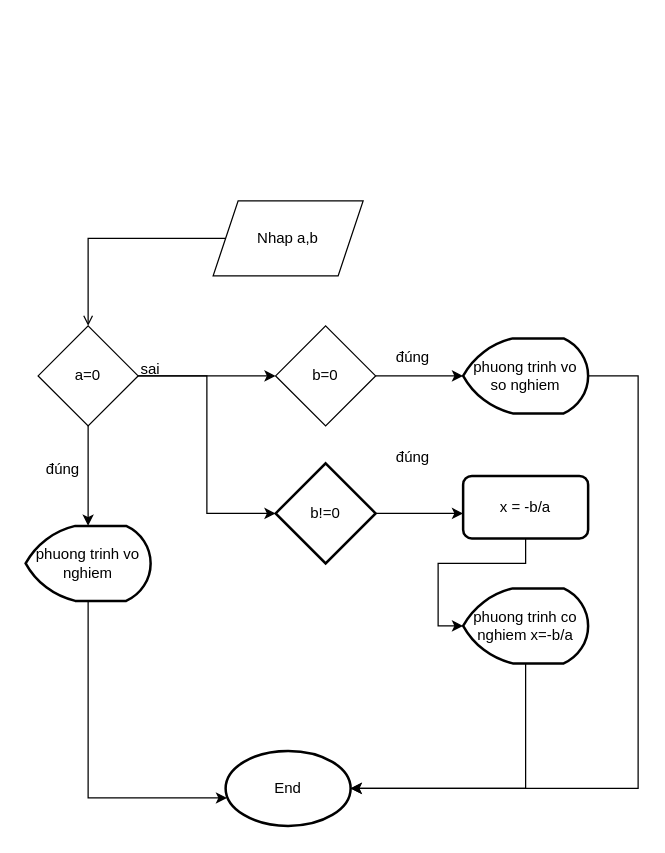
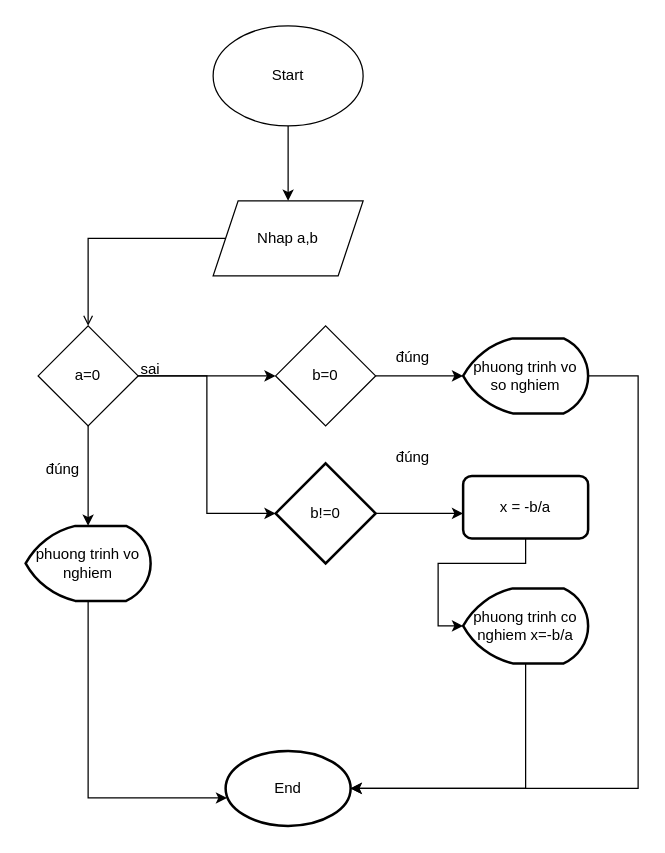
node "Start": added
edge "Start" -> "Nhap a,b": added
